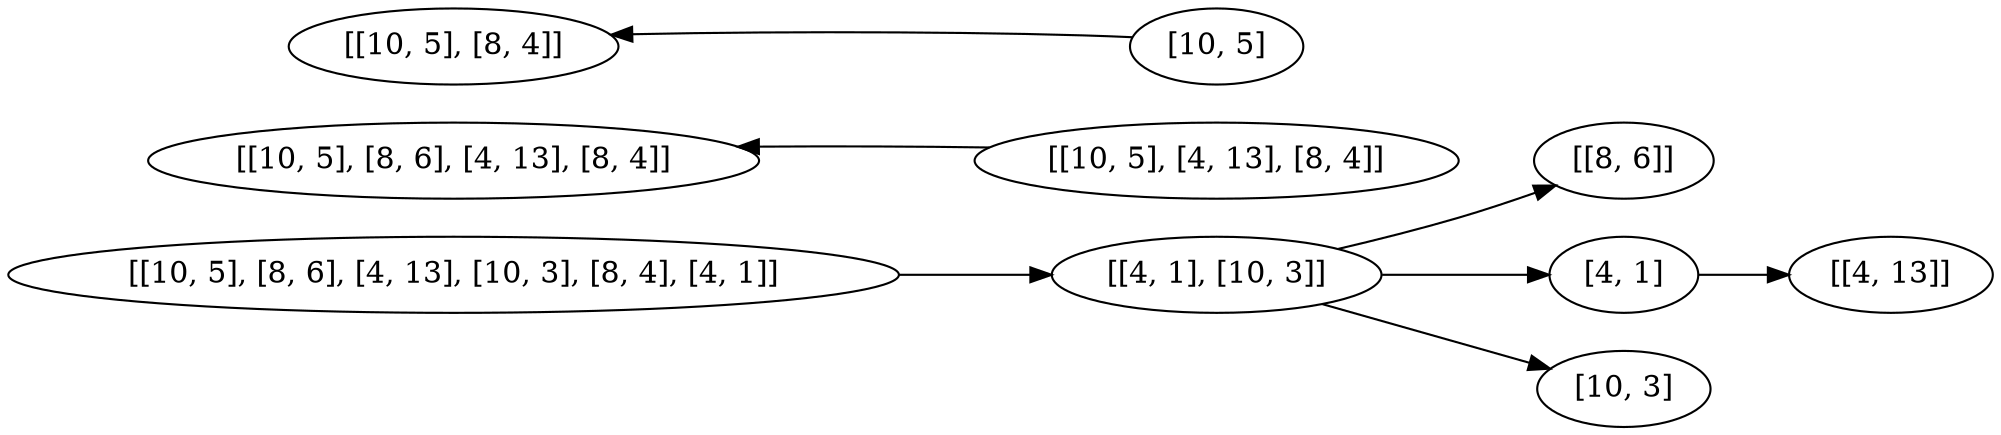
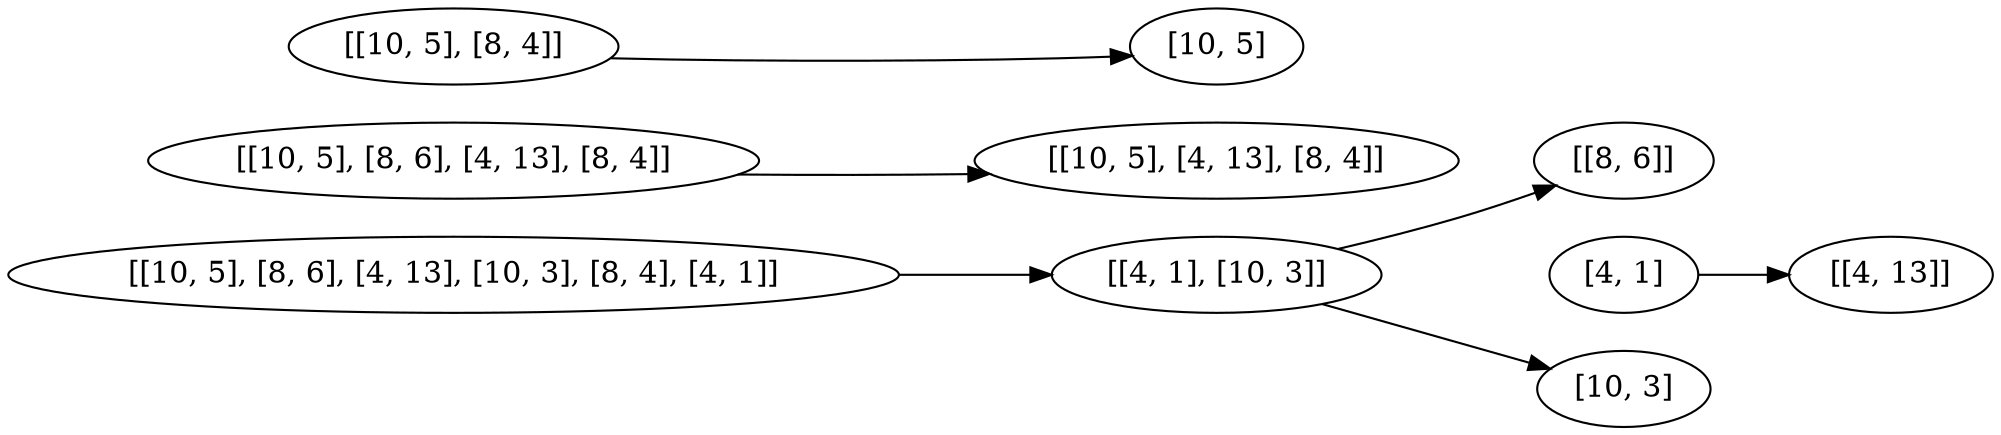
edge "[10, 5]" -> "[[10, 5], [8, 4]]": reversed
edge "[[10, 5], [4, 13], [8, 4]]" -> "[[10, 5], [8, 6], [4, 13], [8, 4]]": reversed
edge "[[4, 1], [10, 3]]" -> "[4, 1]": removed
